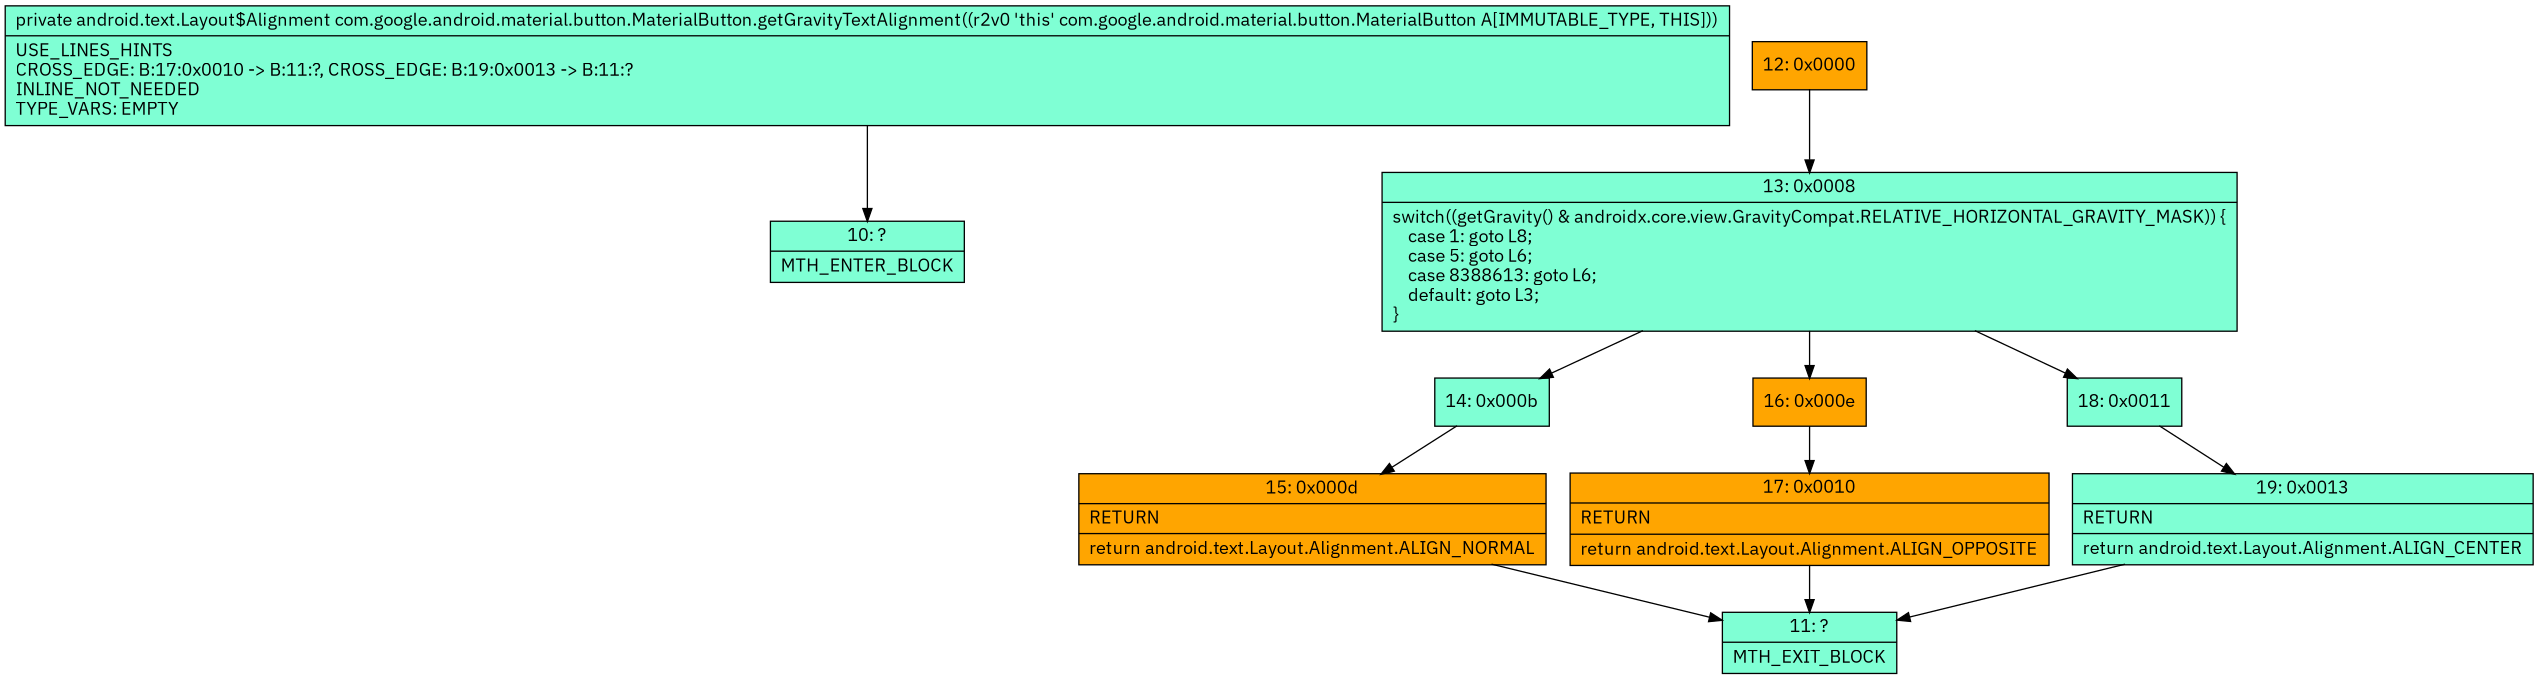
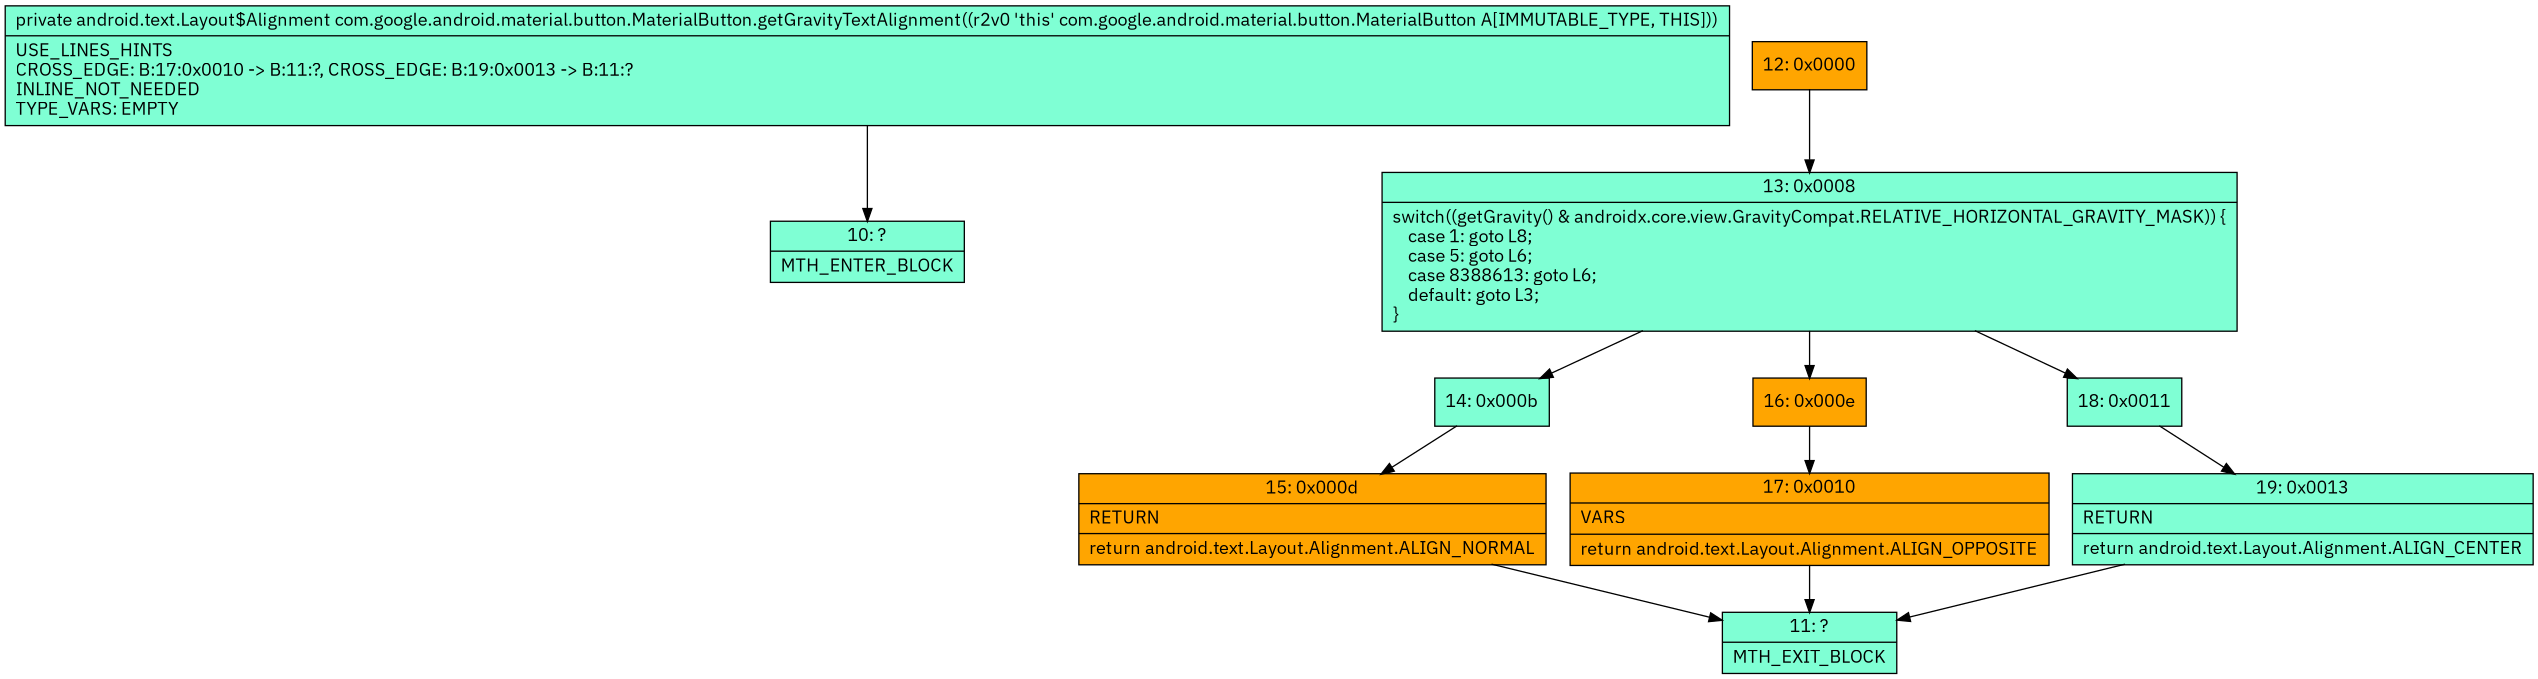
node "17: 0x0010": text "RETURN" -> "VARS"
